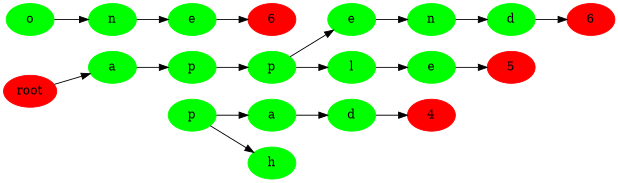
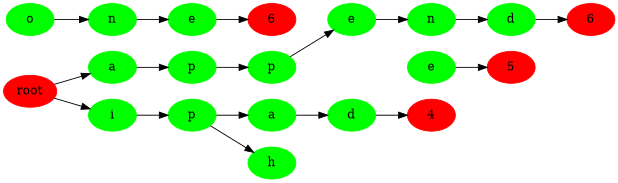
node "l": removed
node "i": added
